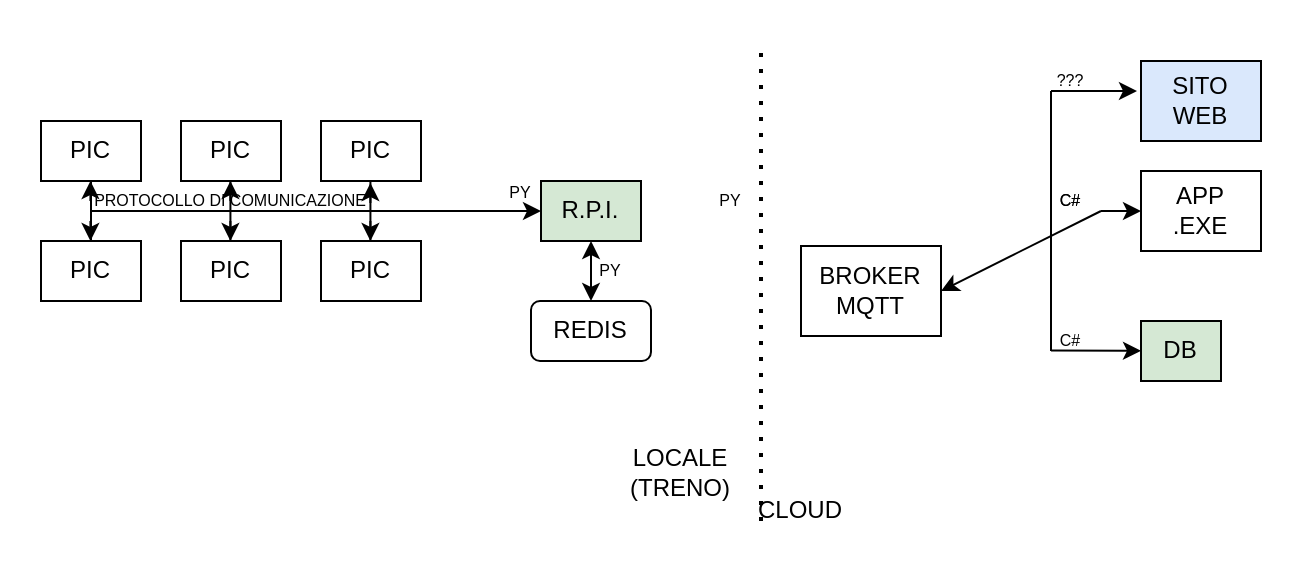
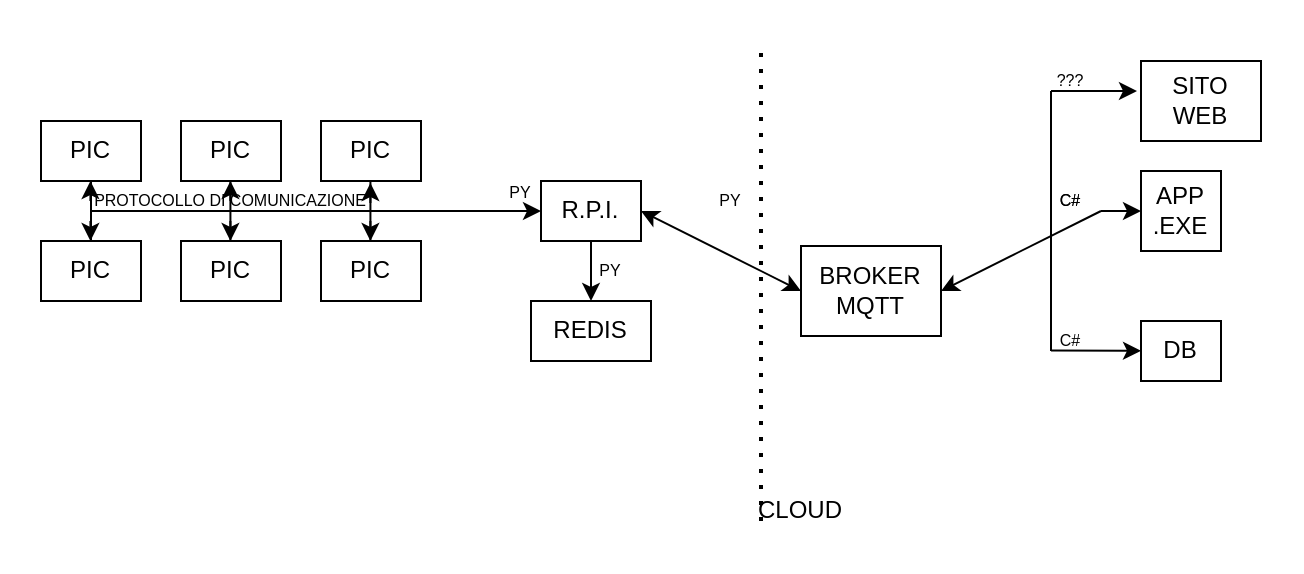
node "SITO WEB": fillcolor #dae8fc -> #ffffff
node "R.P.I.": fillcolor #d5e8d4 -> #ffffff
node "APP .EXE": size 120x80 -> 80x80
edge "R.P.I." -- "BROKER MQTT": added
edge "R.P.I." -- "REDIS": arrowhead classic -> none
node "REDIS": shape rounded rectangle -> rectangle
node "DB": fillcolor #d5e8d4 -> #ffffff
node "LOCALE (TRENO)": removed
